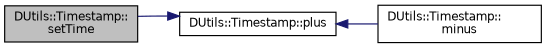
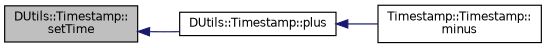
edge "DUtils::Timestamp:: setTime" -> "DUtils::Timestamp::plus": reversed
node "DUtils::Timestamp:: minus": label "DUtils::Timestamp:: minus" -> "Timestamp::Timestamp:: minus"
